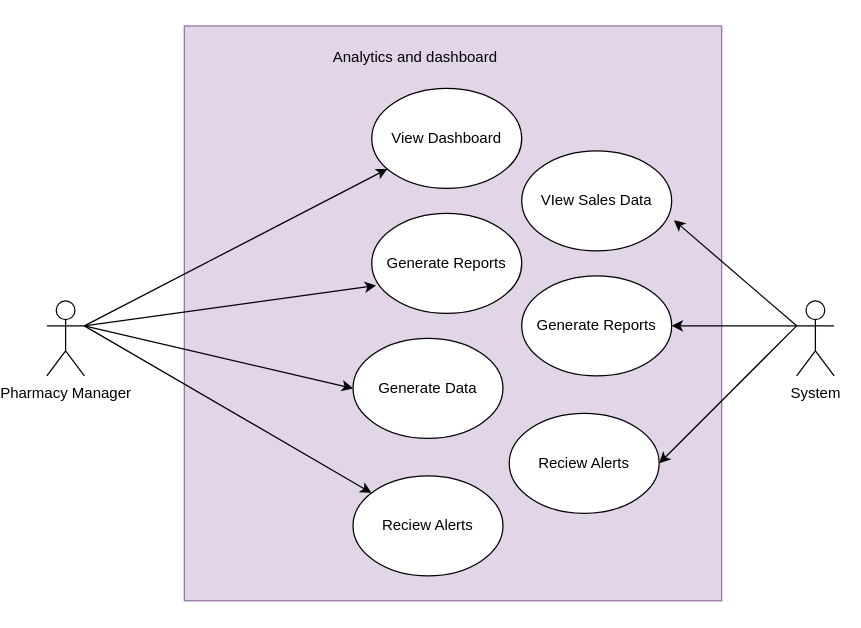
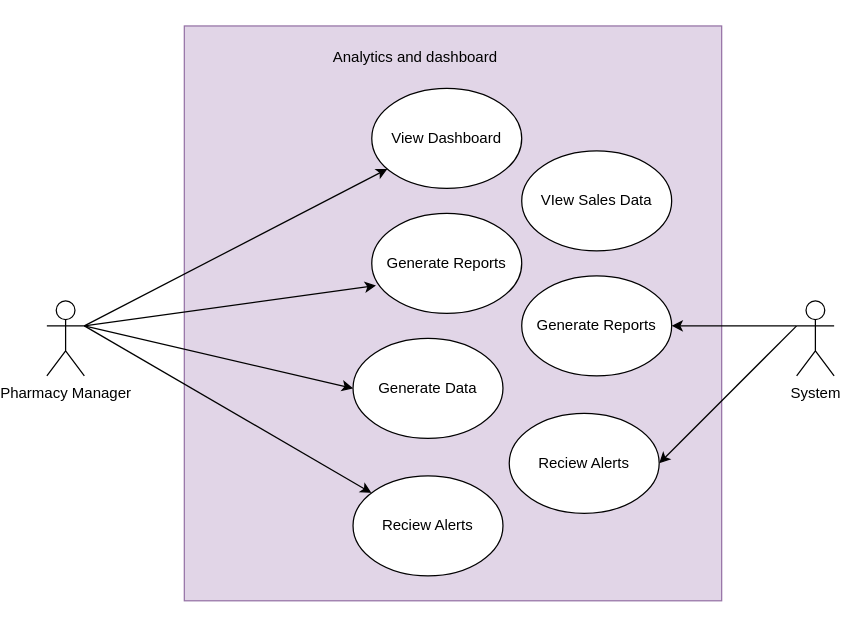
edge "System" -> "VIew Sales Data": removed
